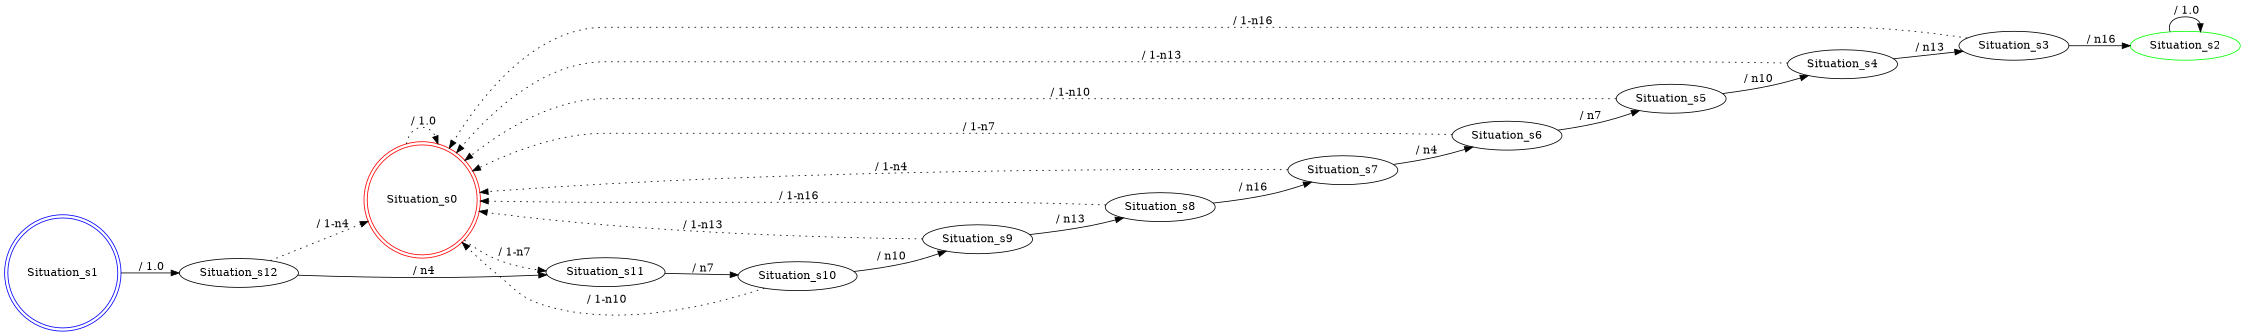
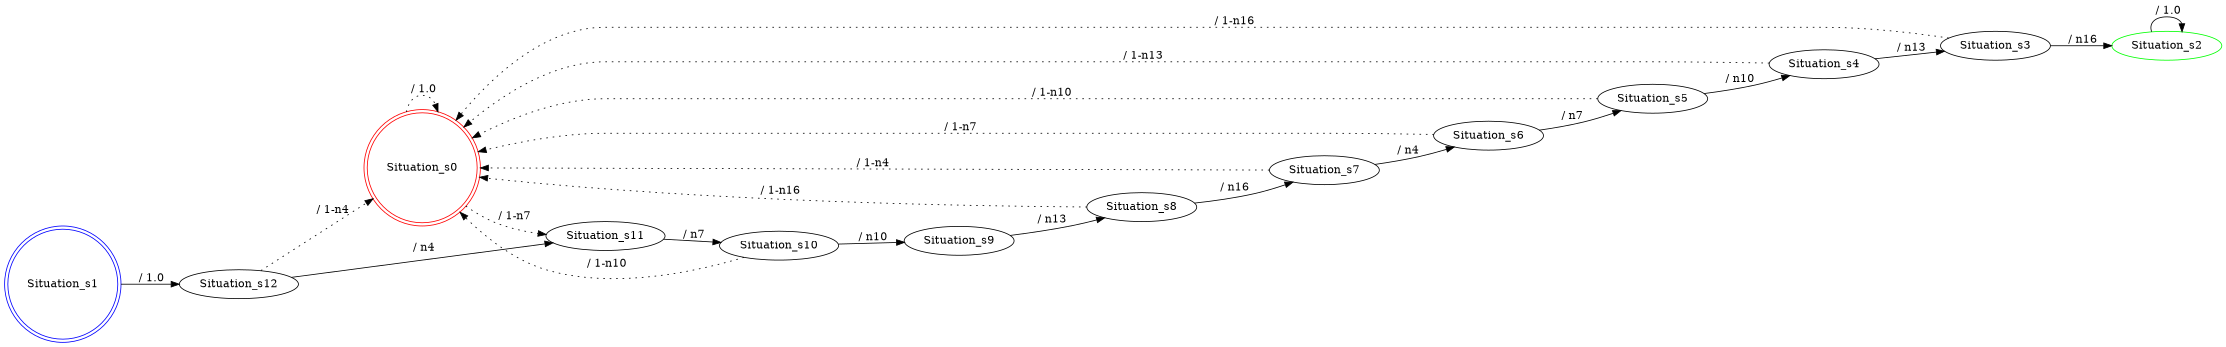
edge "Situation_s9" -> "Situation_s0": removed, label "/ 1-n13"
